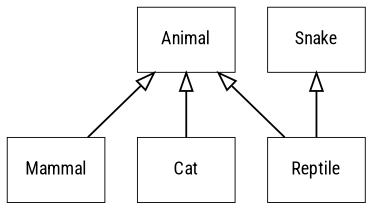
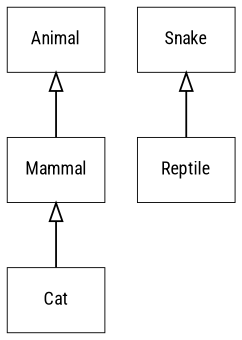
edge "Reptile" -> "Animal": removed
edge "Cat" -> "Animal": now "Cat" -> "Mammal"
